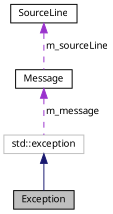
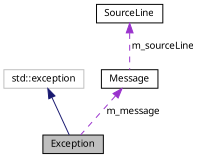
edge "std::exception" -> "Message": now "Exception" -> "Message"
